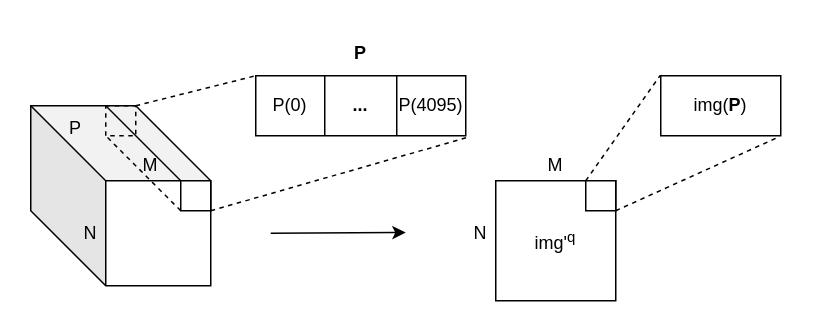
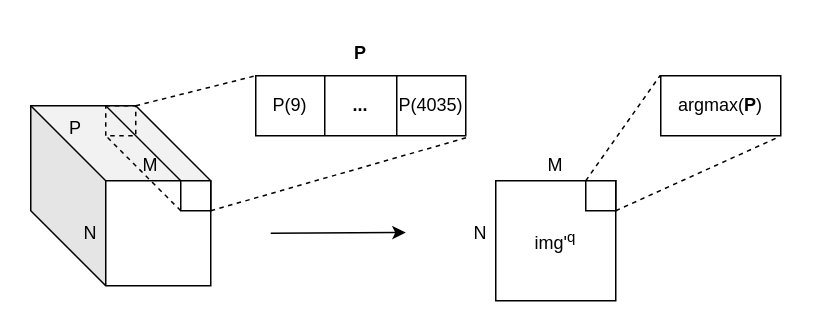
node "P(0)": label "P(0)" -> "P(9)"
node "P(4095)": label "P(4095)" -> "P(4035)"
node "img(P)": label "img(P)" -> "argmax(P)"
